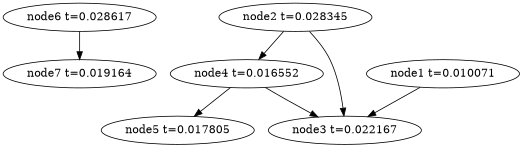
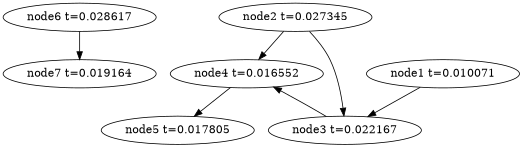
node "node2 t=0.028345": label "node2 t=0.028345" -> "node2 t=0.027345"
edge "node4 t=0.016552" -> "node3 t=0.022167": reversed
